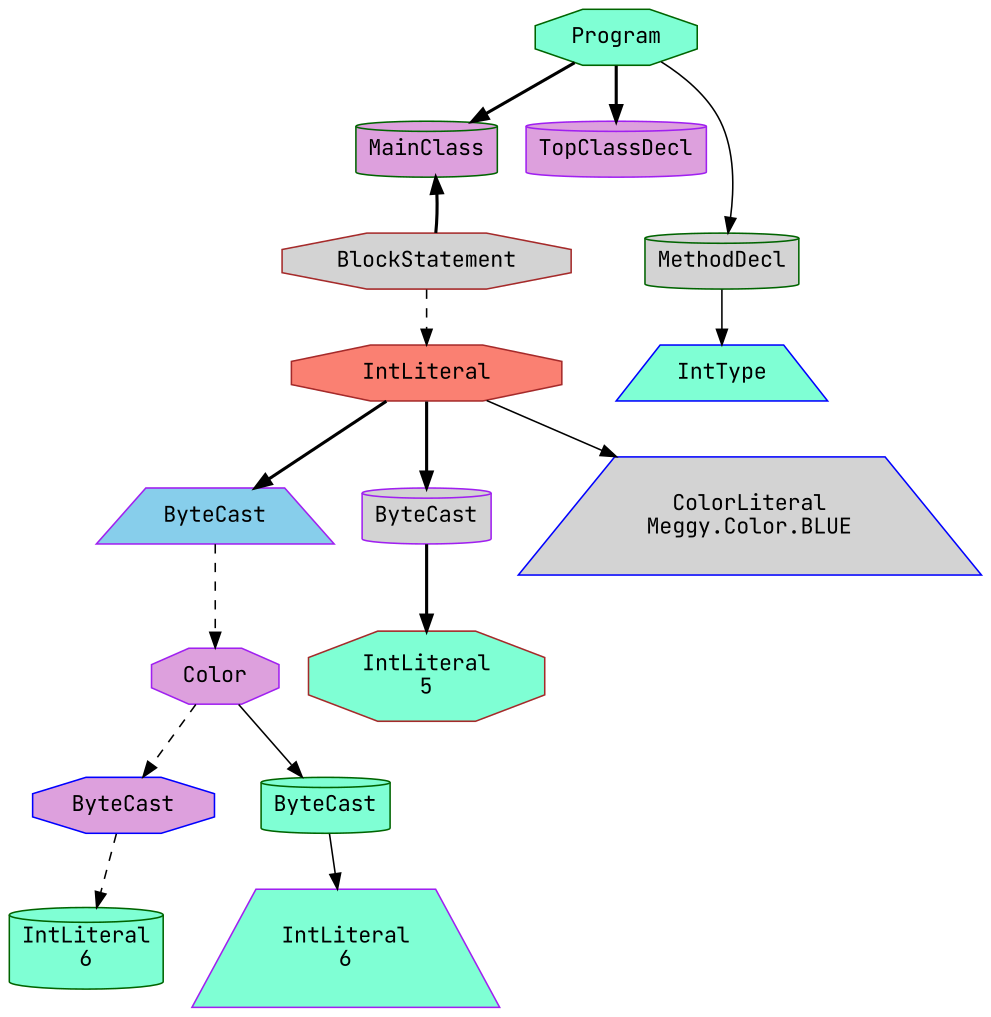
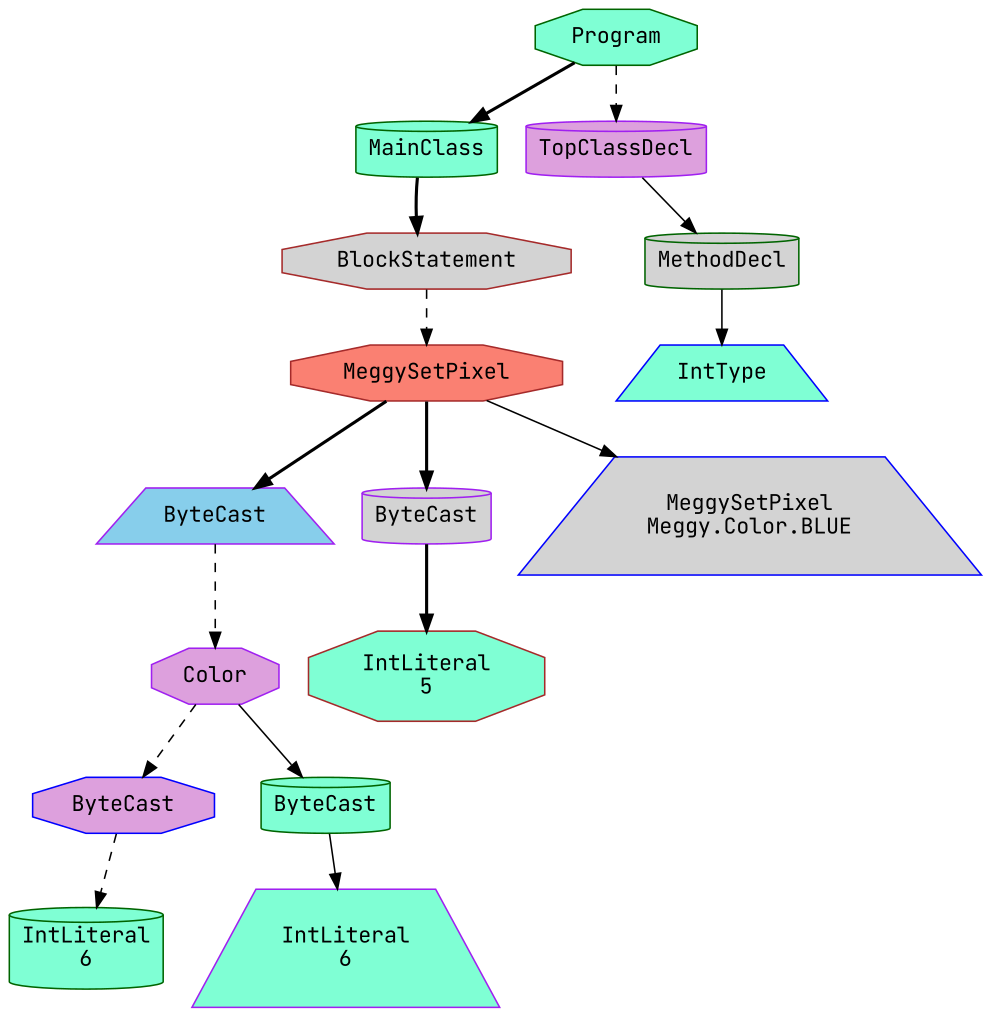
edge "Program" -> "TopClassDecl": style bold -> dashed
edge "Program" -> "MethodDecl": now "TopClassDecl" -> "MethodDecl"
node "MainClass": fillcolor plum -> aquamarine
edge "BlockStatement" -> "MainClass": reversed
node "IntLiteral": label "IntLiteral" -> "MeggySetPixel"
node "ColorLiteral Meggy.Color.BLUE": label "ColorLiteral Meggy.Color.BLUE" -> "MeggySetPixel Meggy.Color.BLUE"
